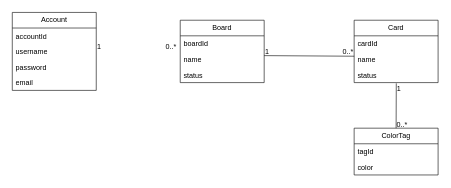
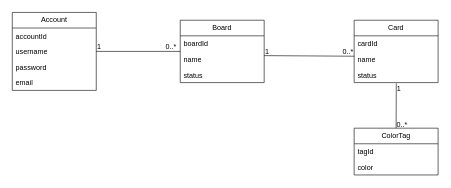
edge "Account" -- "Board": added
